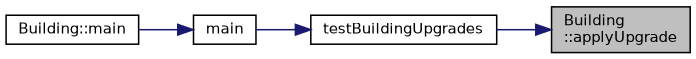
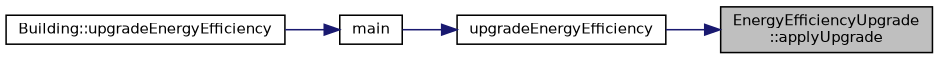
node "Building::main": label "Building::main" -> "Building::upgradeEnergyEfficiency"
node "testBuildingUpgrades": label "testBuildingUpgrades" -> "upgradeEnergyEfficiency"
node "Building ::applyUpgrade": label "Building ::applyUpgrade" -> "EnergyEfficiencyUpgrade ::applyUpgrade"
